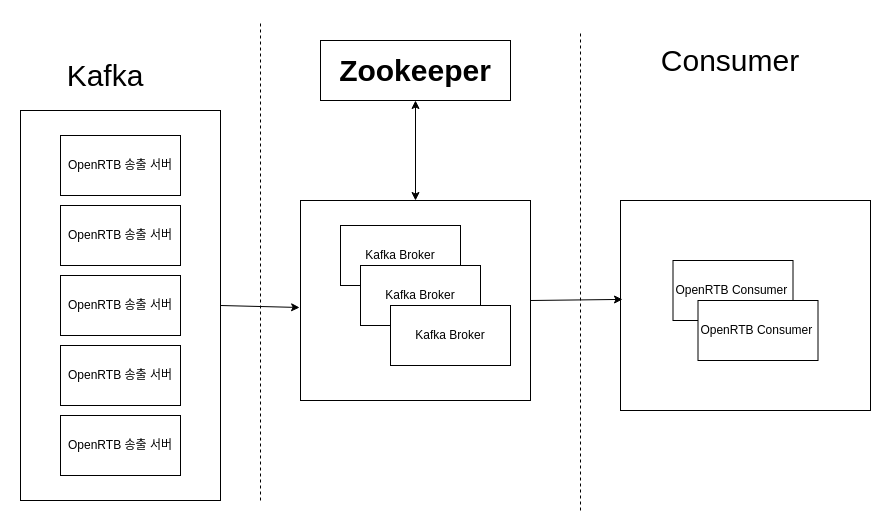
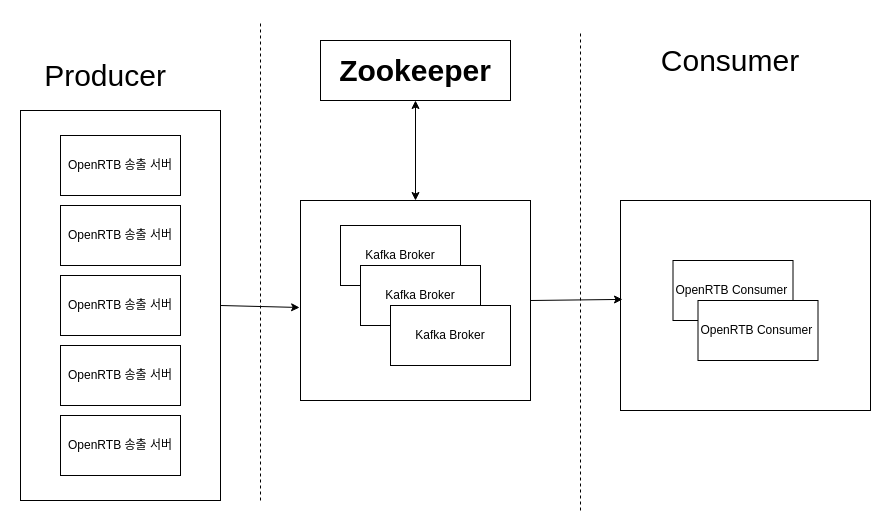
node "Kafka": label "Kafka" -> "Producer"
